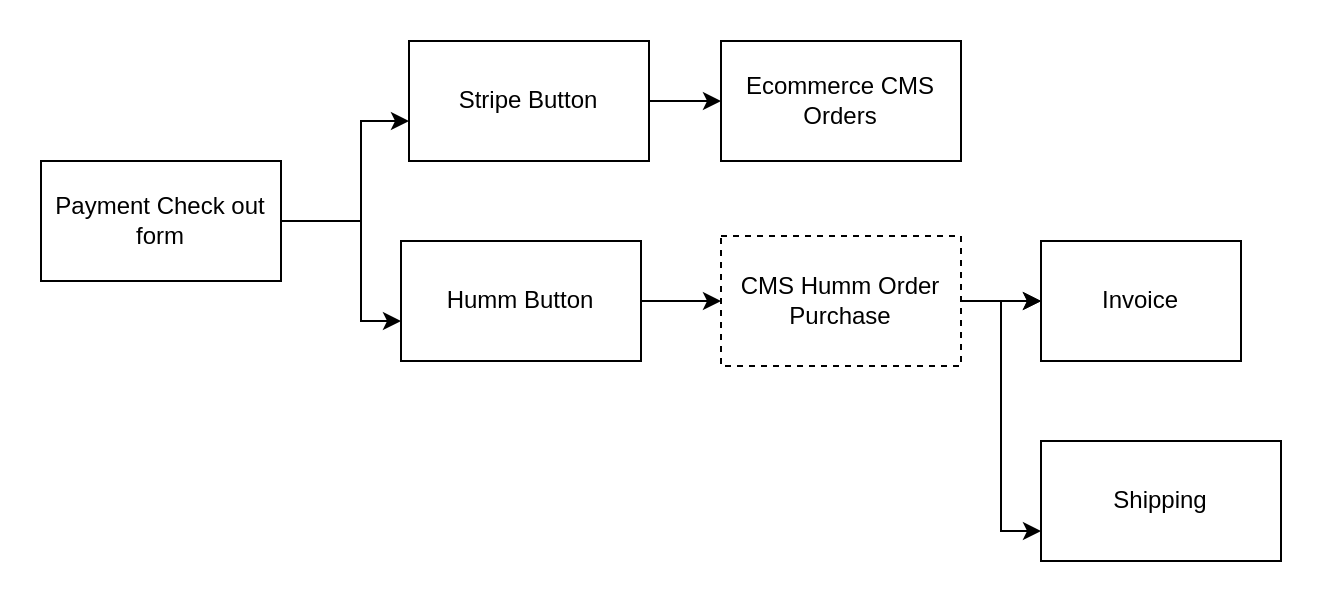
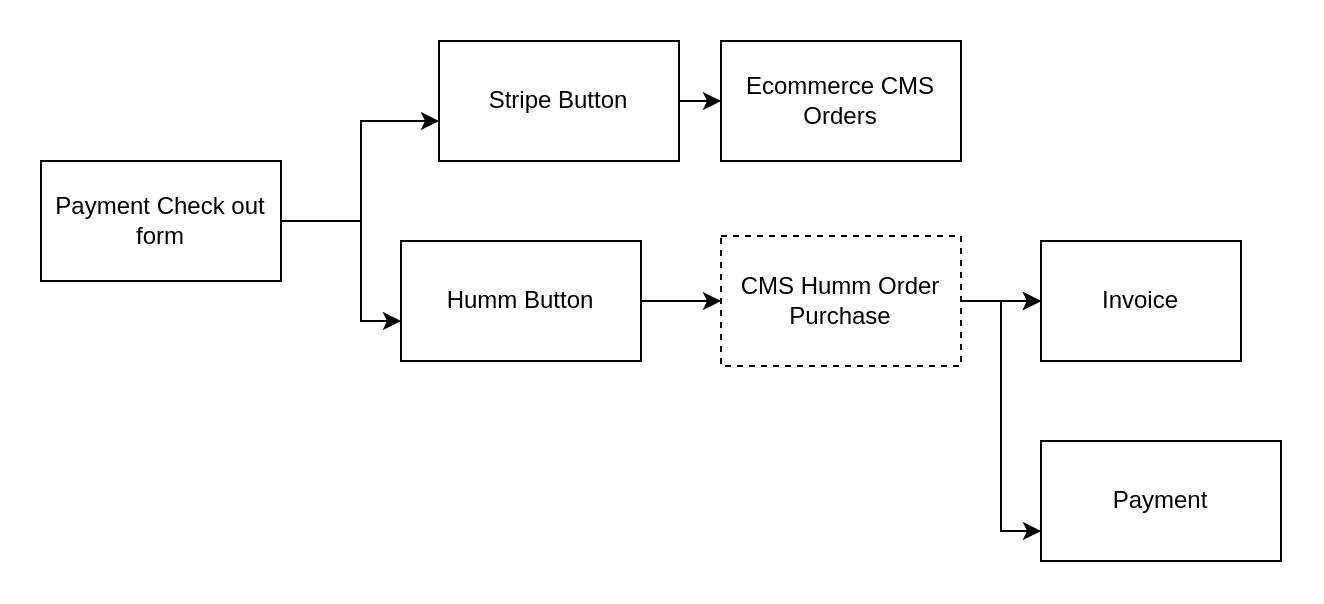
node "Stripe Button": moved (529, 101) -> (559, 101)
node "Shipping": label "Shipping" -> "Payment"
